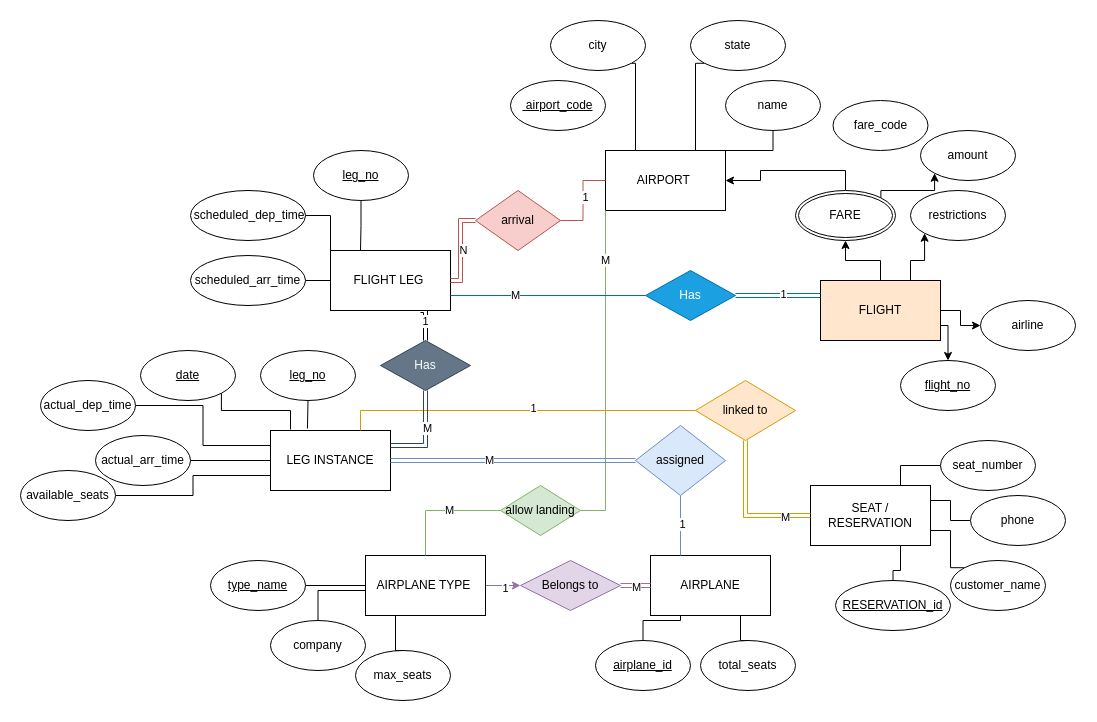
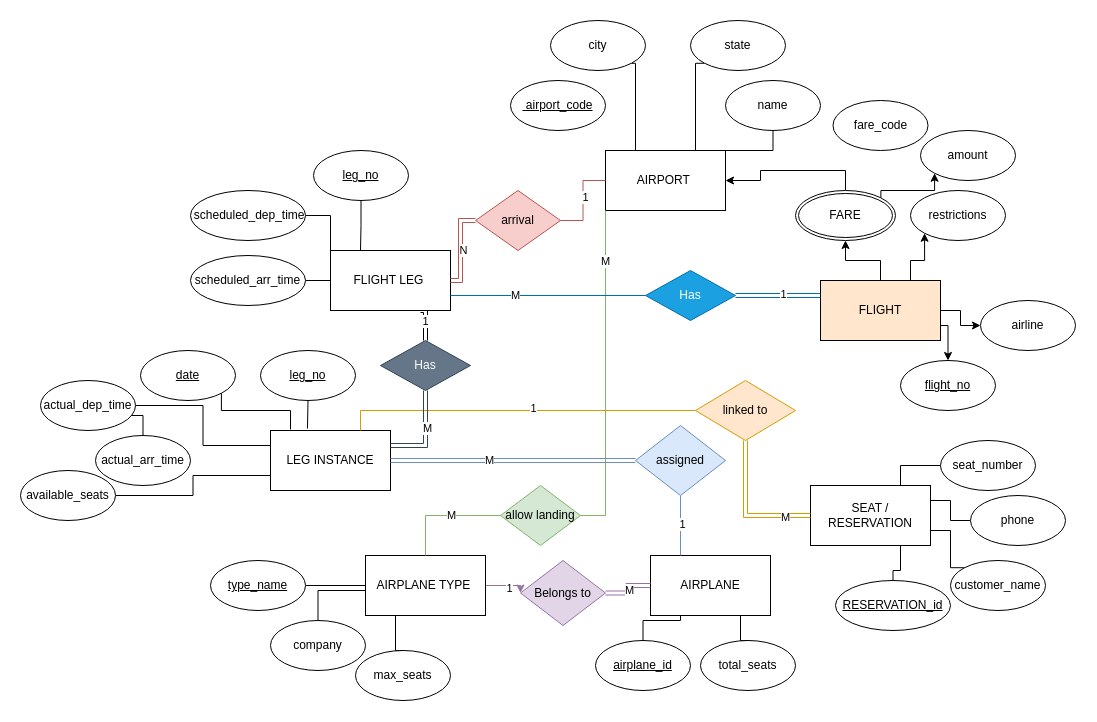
edge "actual_arr_time" -- "LEG INSTANCE": now "actual_arr_time" -- "actual_dep_time"
node "allow landing": size 80x50 -> 80x60
node "Belongs to": size 100x50 -> 85x65
